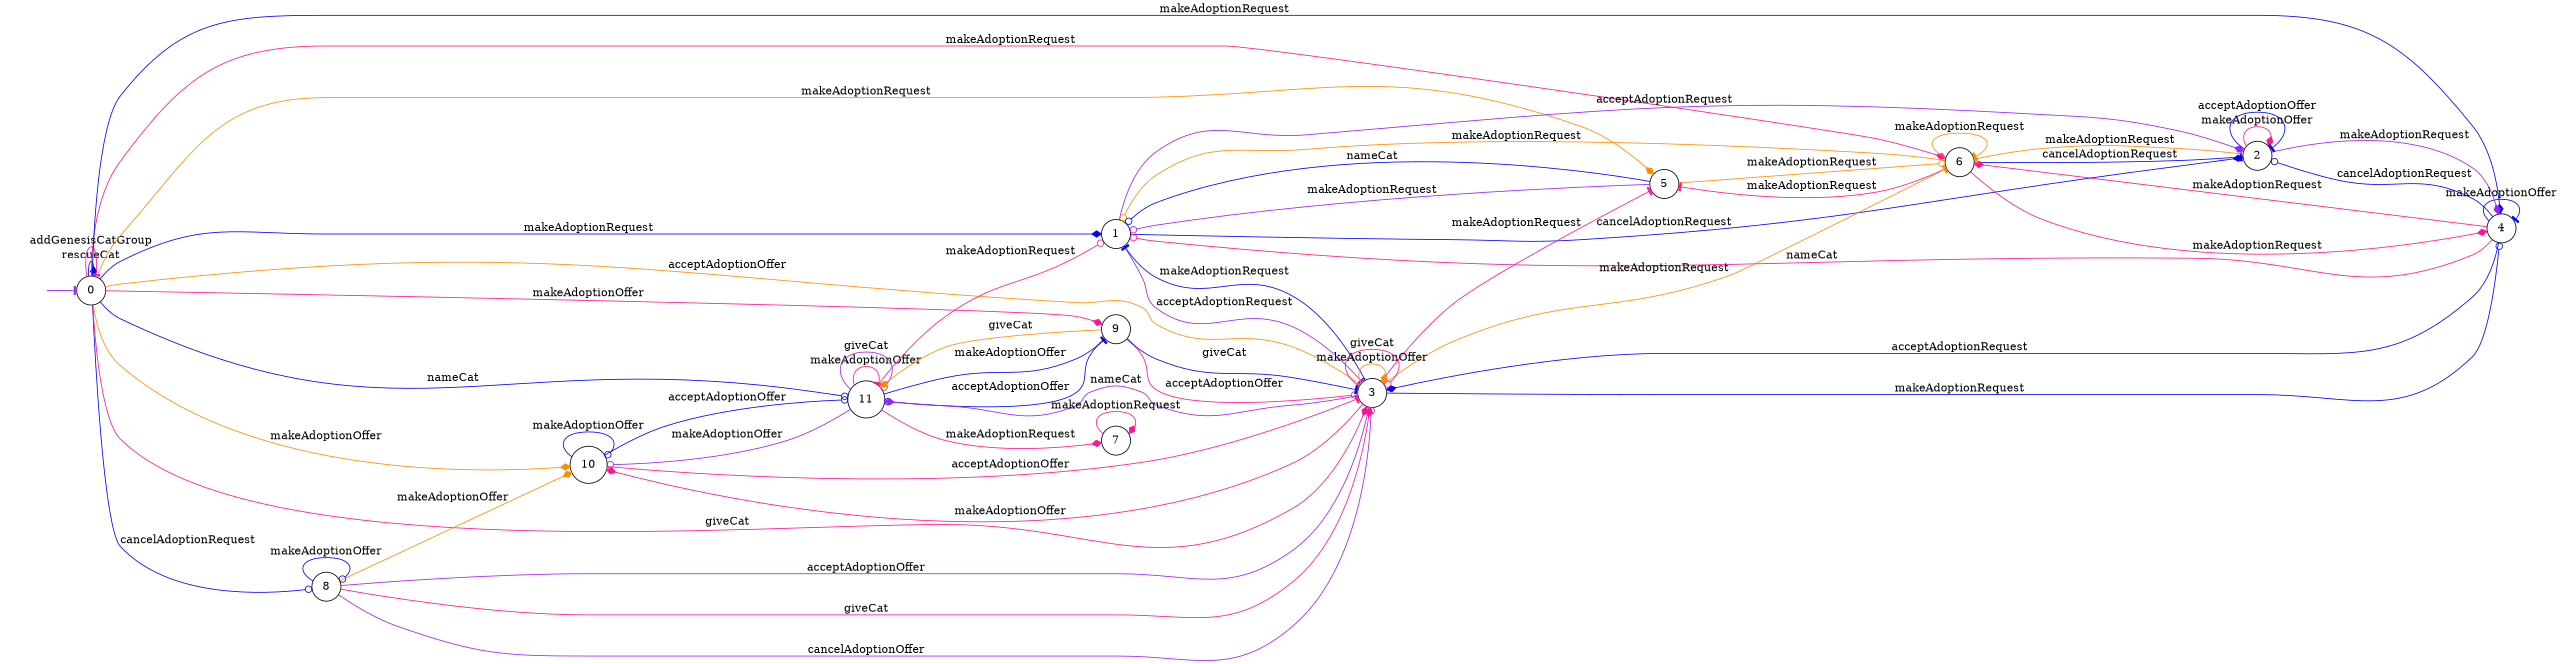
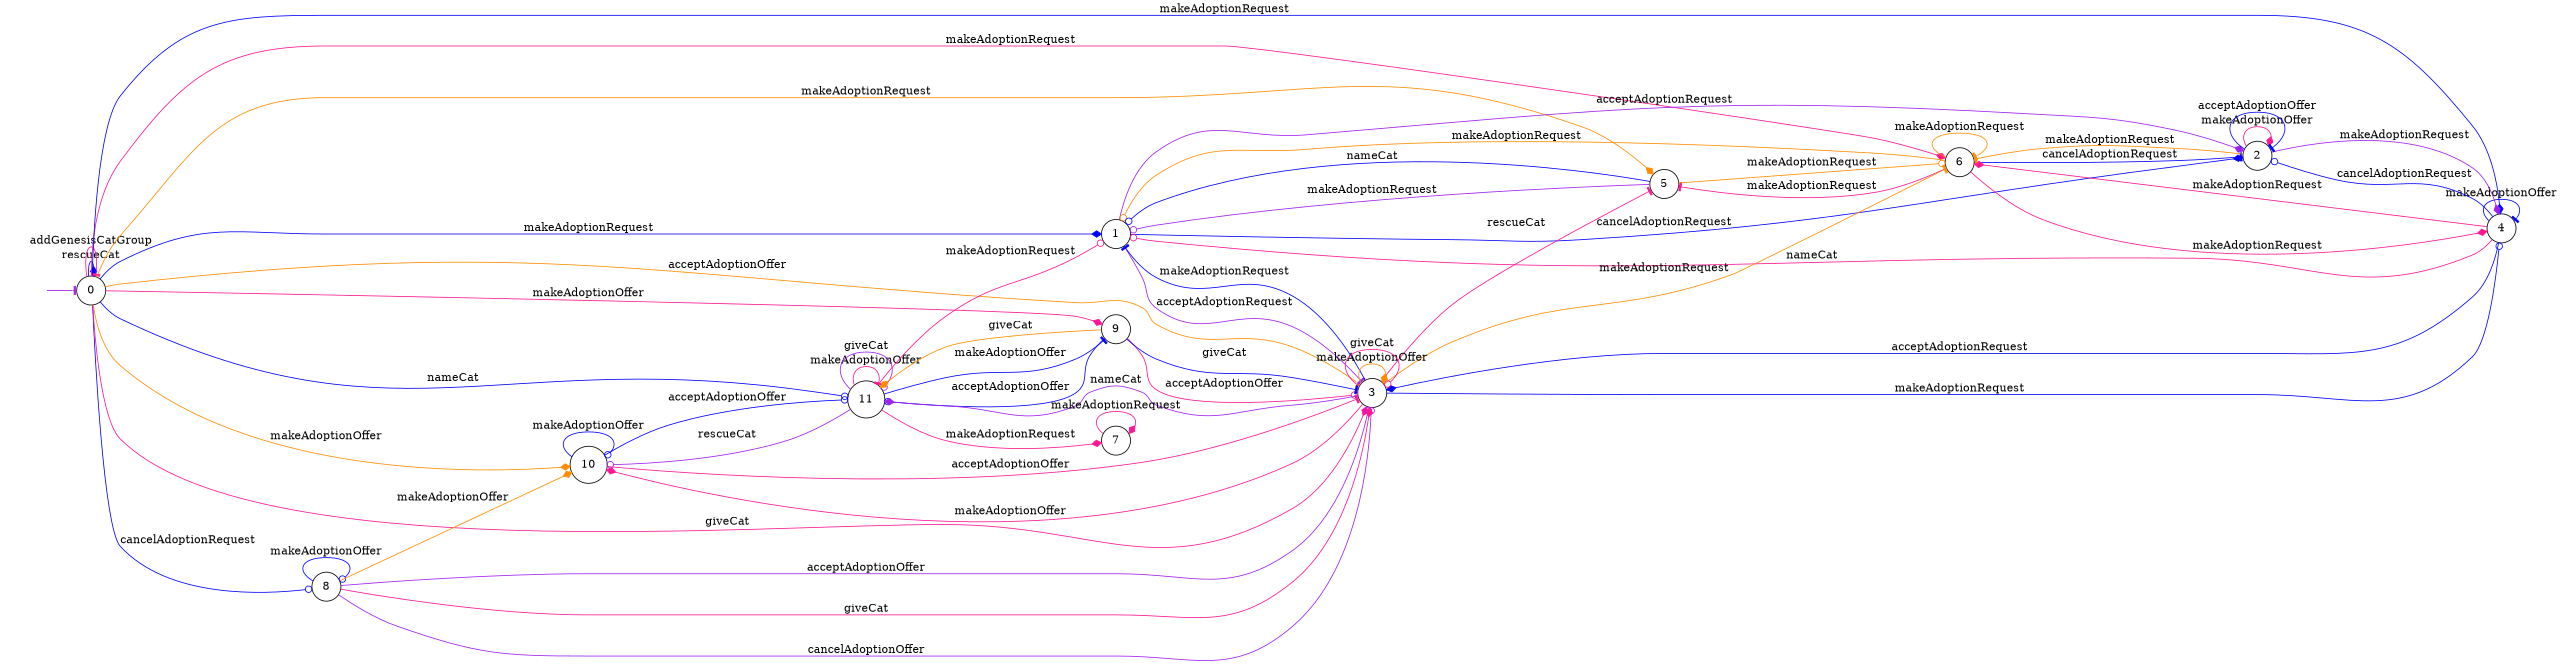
edge "3" -> "5": label "makeAdoptionRequest" -> "rescueCat"
edge "11" -> "10": label "makeAdoptionOffer" -> "rescueCat"
